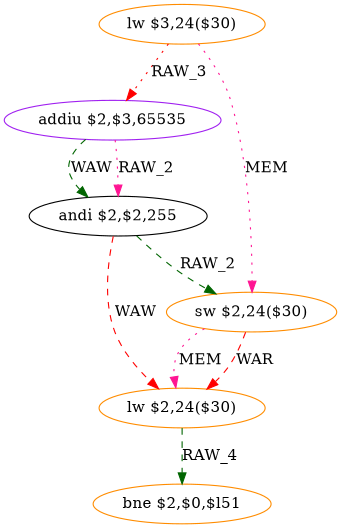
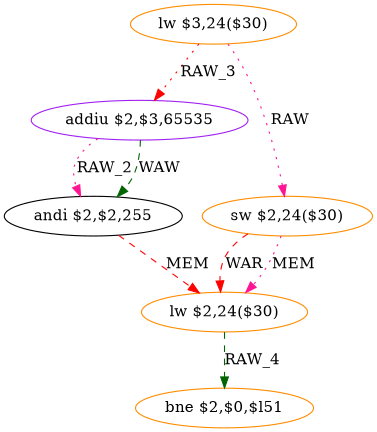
edge "lw $3,24($30)" -> "sw $2,24($30)": label "MEM" -> "RAW"
edge "andi $2,$2,255" -> "sw $2,24($30)": removed, label "RAW_2"
edge "andi $2,$2,255" -> "lw $2,24($30)": label "WAW" -> "MEM"
